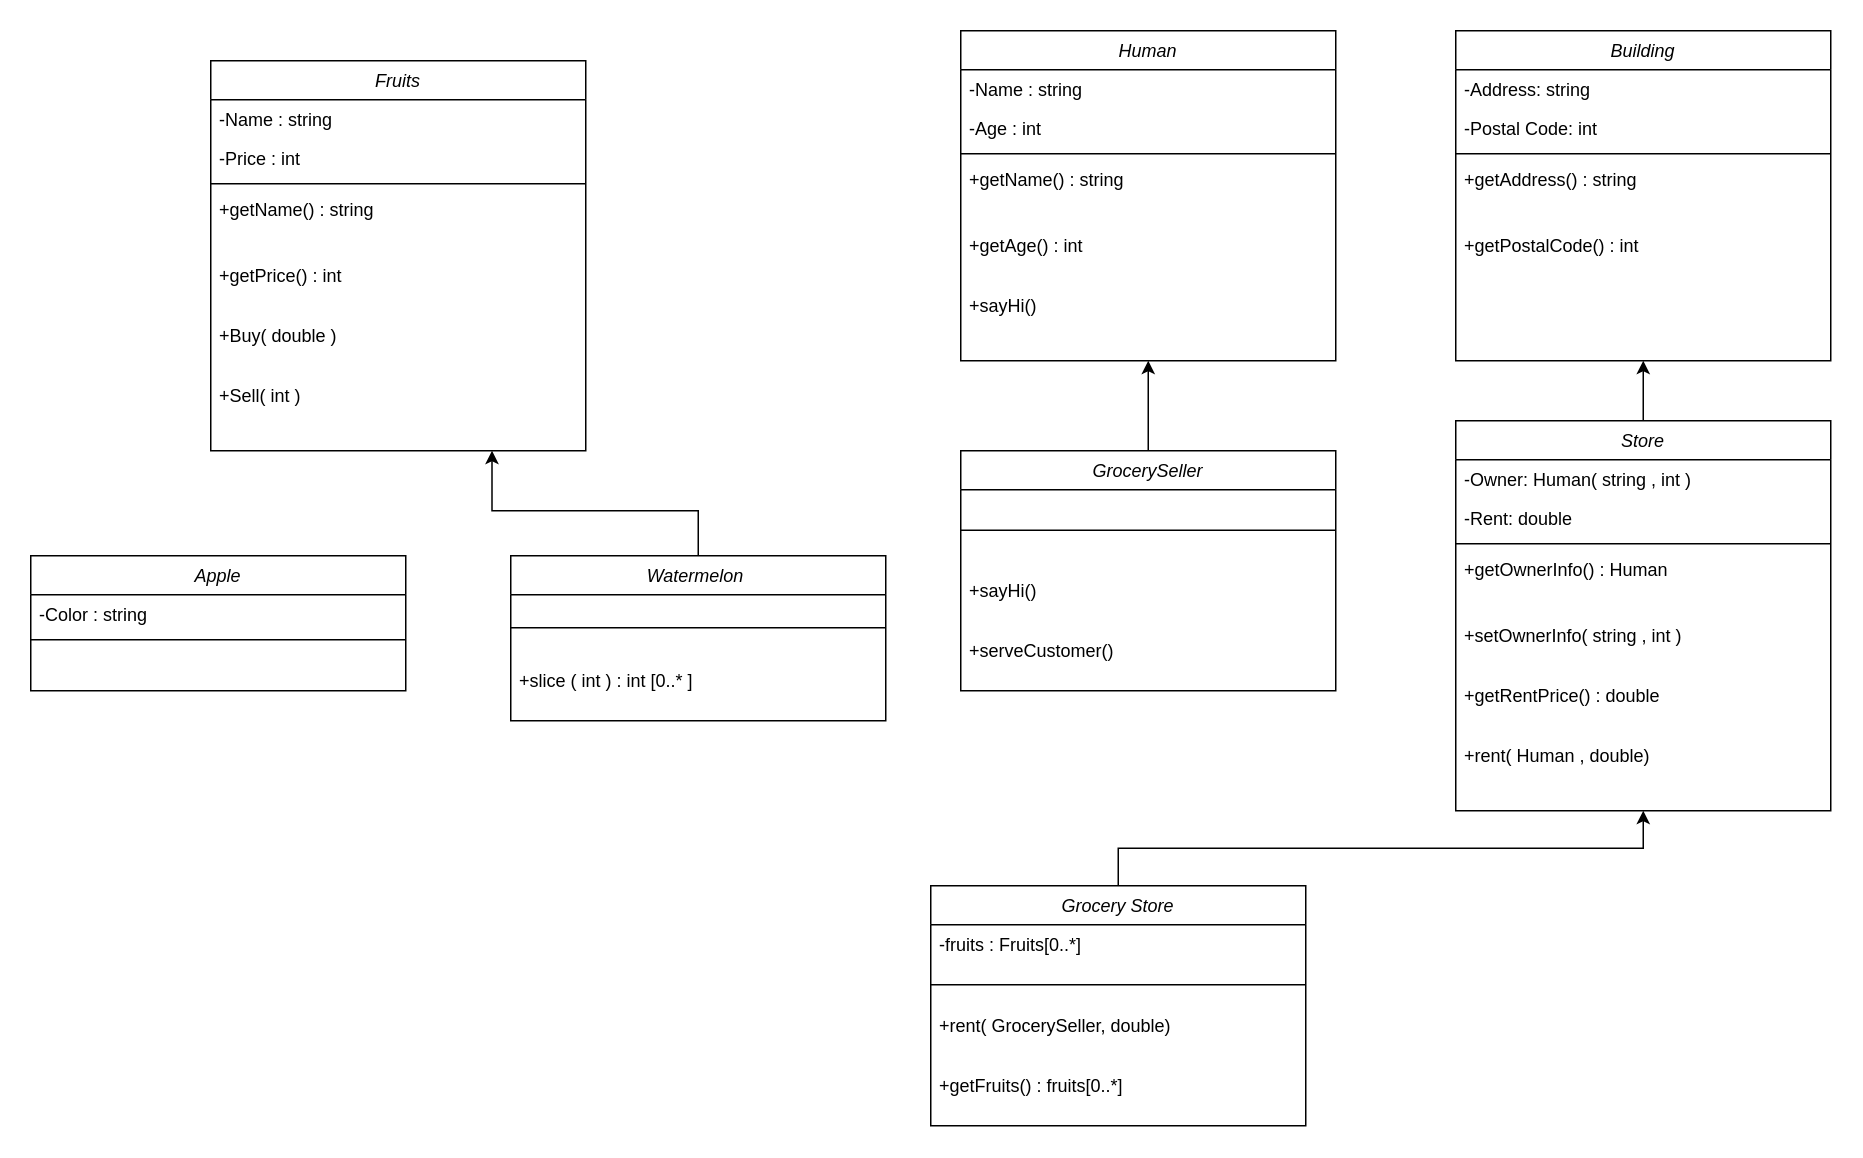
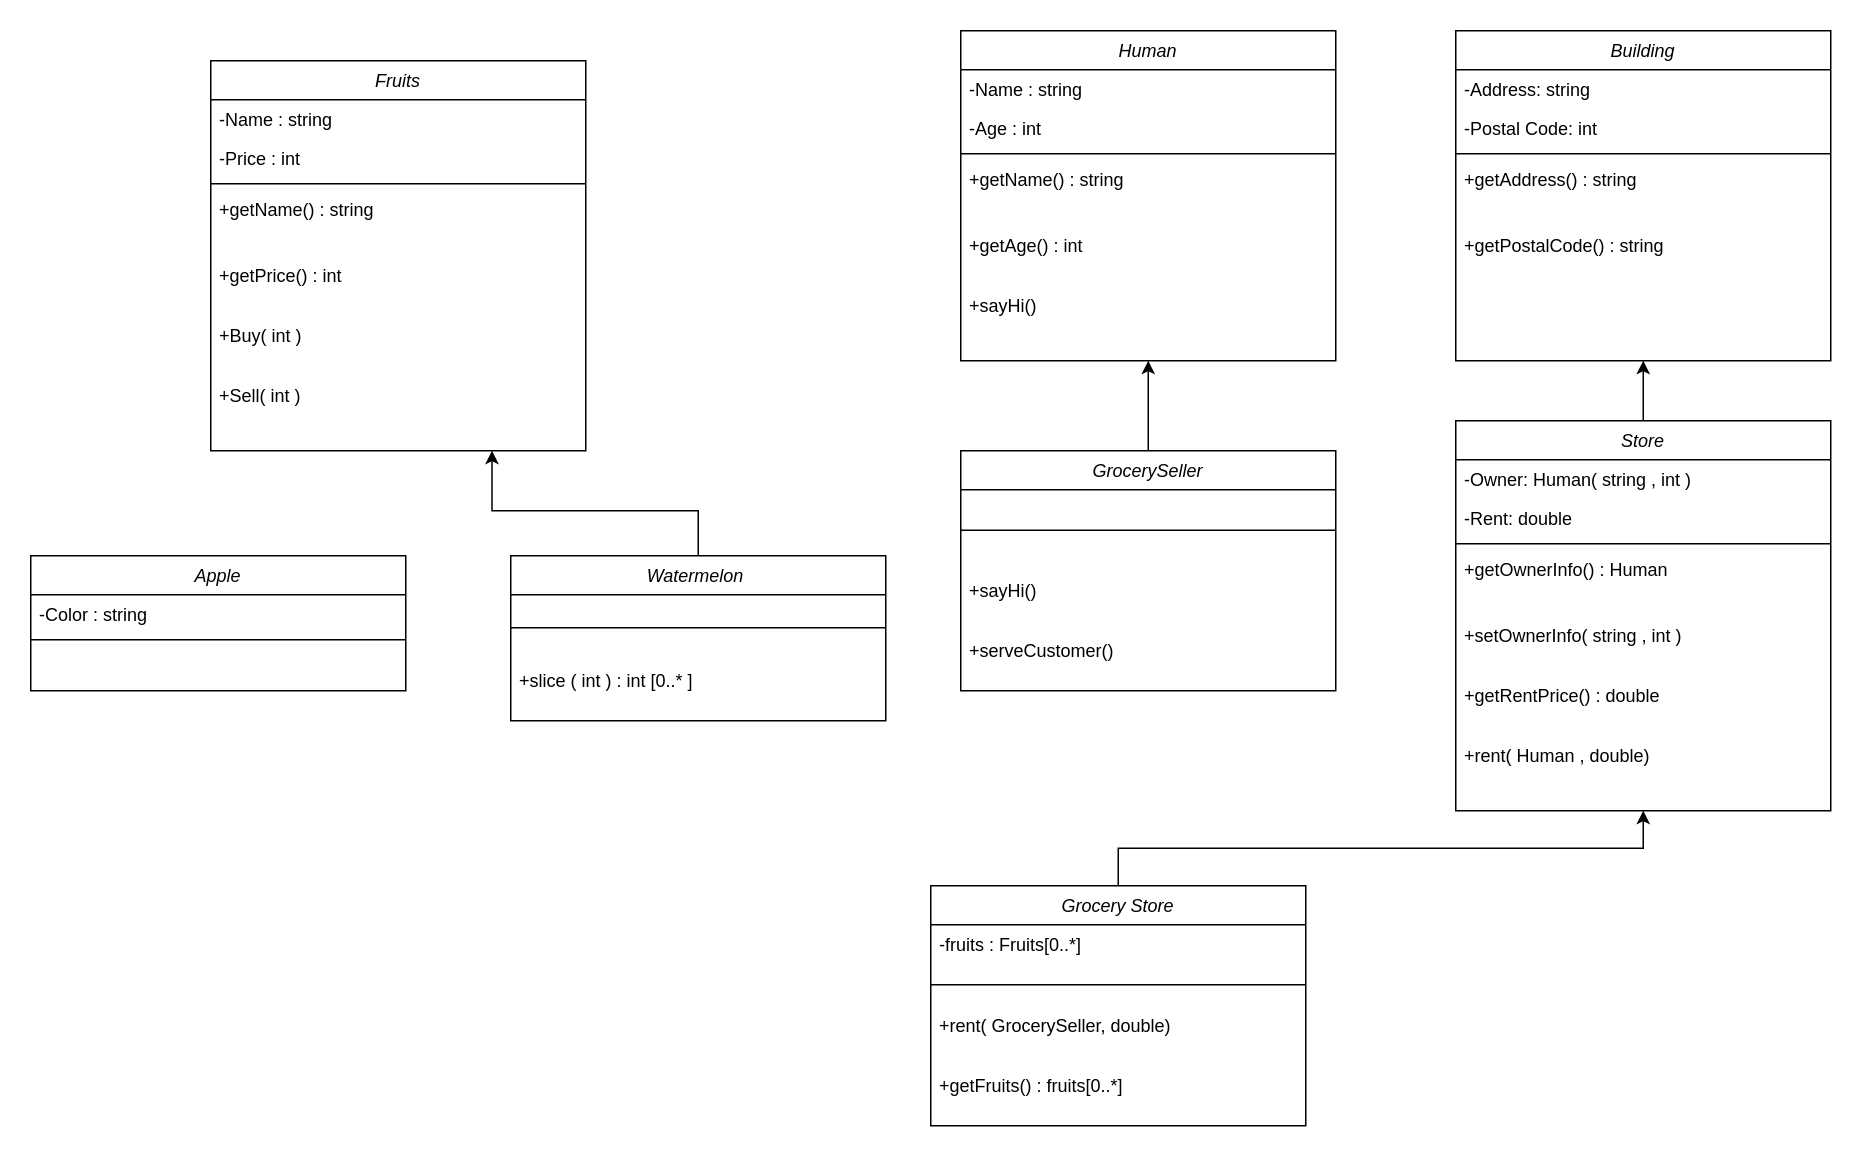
node "+getPostalCode() : int": label "+getPostalCode() : int" -> "+getPostalCode() : string"
node "+Buy( double )": label "+Buy( double )" -> "+Buy( int )"
